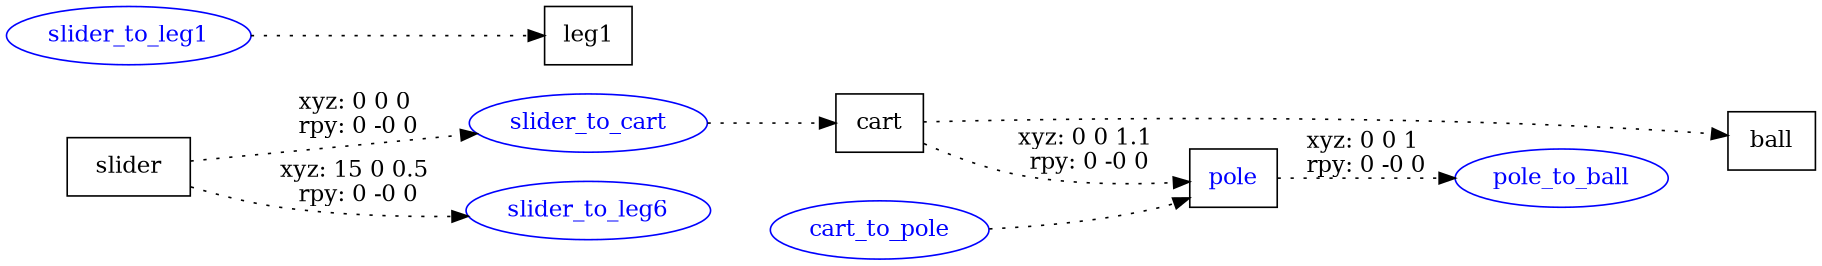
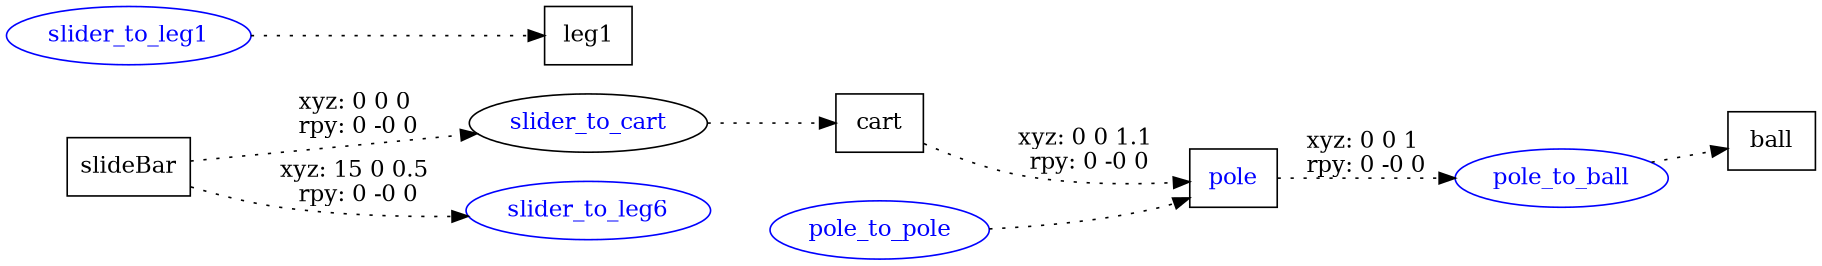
edge "cart" -> "ball": now "pole_to_ball" -> "ball"
node "slider_to_cart": color blue -> black
node "slider": label "slider" -> "slideBar"
node "cart_to_pole": label "cart_to_pole" -> "pole_to_pole"
